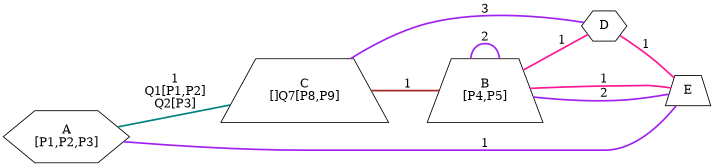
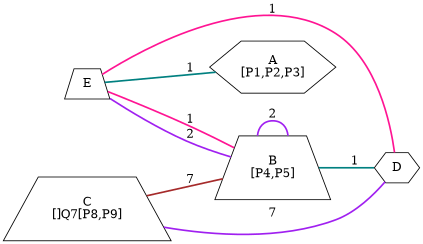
edge "D" -- "C []Q7[P8,P9]": label "3" -> "7"
edge "D" -- "B [P4,P5]": color deeppink -> teal
edge "C []Q7[P8,P9]" -- "B [P4,P5]": label "1" -> "7"
edge "C []Q7[P8,P9]" -- "A [P1,P2,P3]": removed, label "1 Q1[P1,P2] Q2[P3]"
edge "E" -- "A [P1,P2,P3]": color purple -> teal
